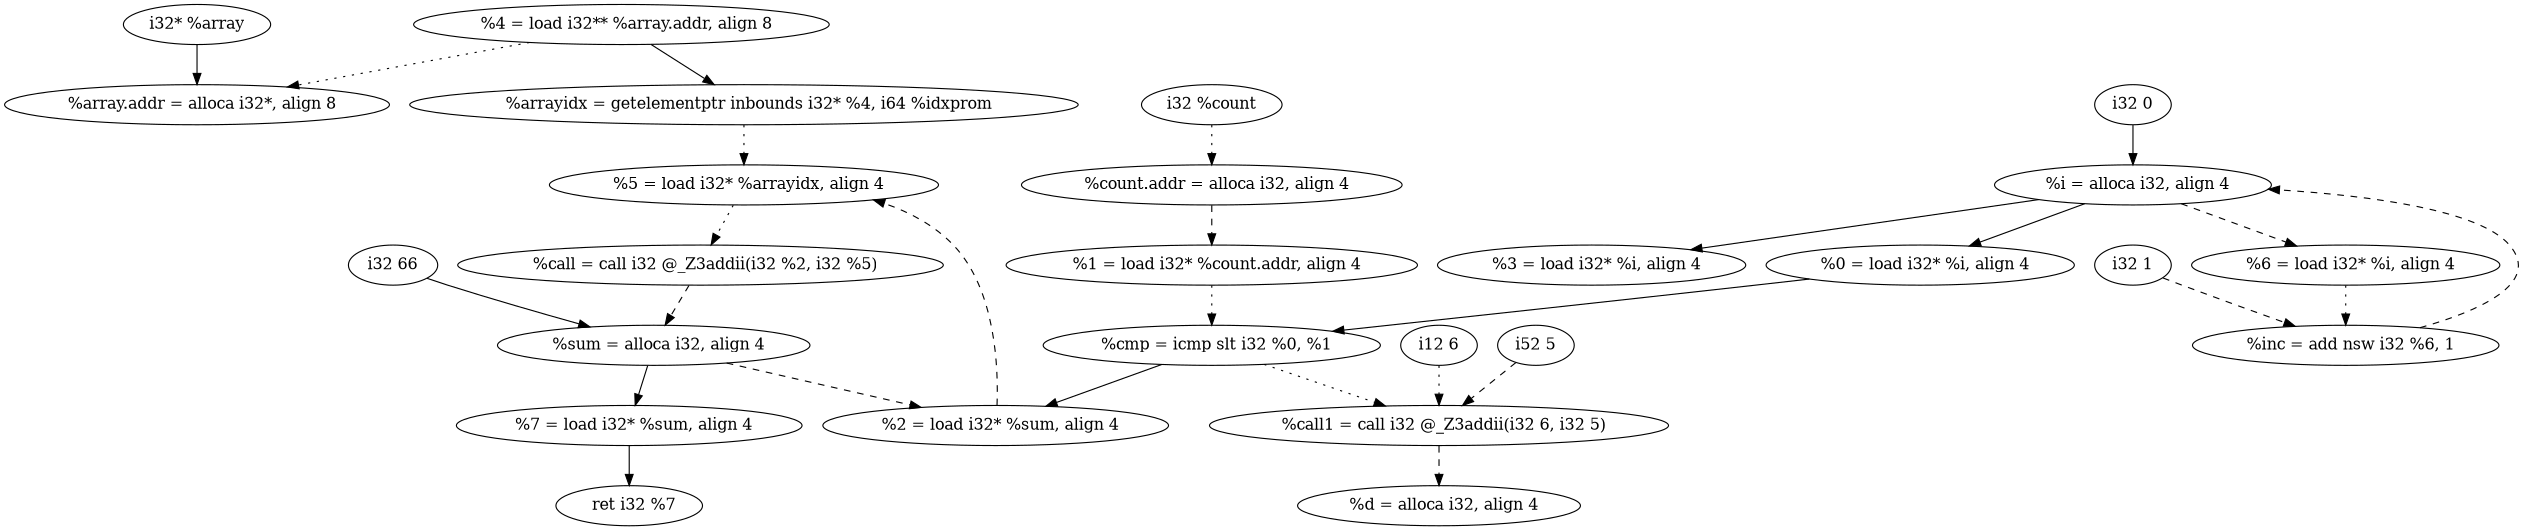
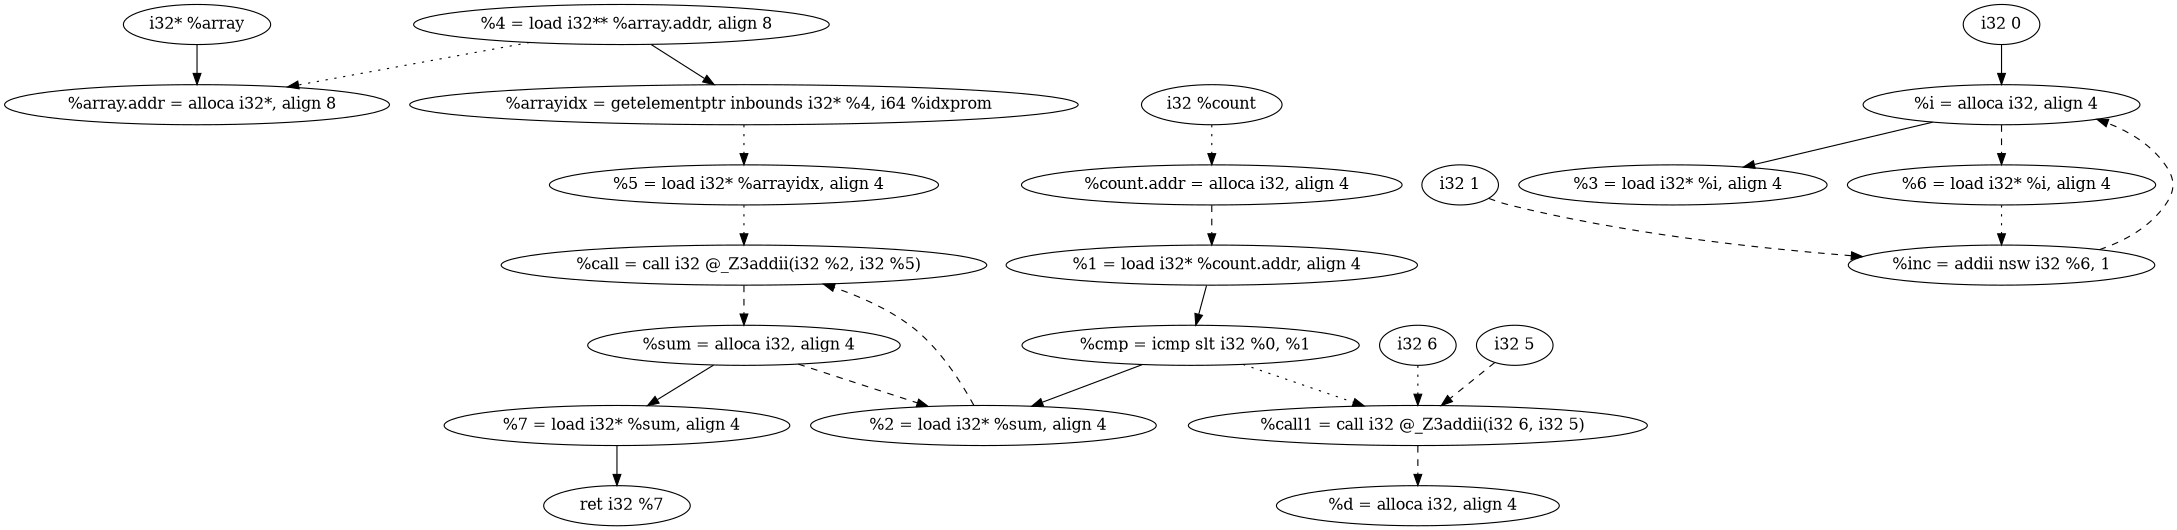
node "i32 66": removed
node "%0 = load i32* %i, align 4": removed
edge "%2 = load i32* %sum, align 4" -> "%5 = load i32* %arrayidx, align 4": now "%2 = load i32* %sum, align 4" -> "%call = call i32 @_Z3addii(i32 %2, i32 %5)"
edge "%1 = load i32* %count.addr, align 4" -> "%cmp = icmp slt i32 %0, %1": style dotted -> solid
node "i12 6": label "i12 6" -> "i32 6"
node "i52 5": label "i52 5" -> "i32 5"
node "%inc = add nsw i32 %6, 1": label "%inc = add nsw i32 %6, 1" -> "%inc = addii nsw i32 %6, 1"
